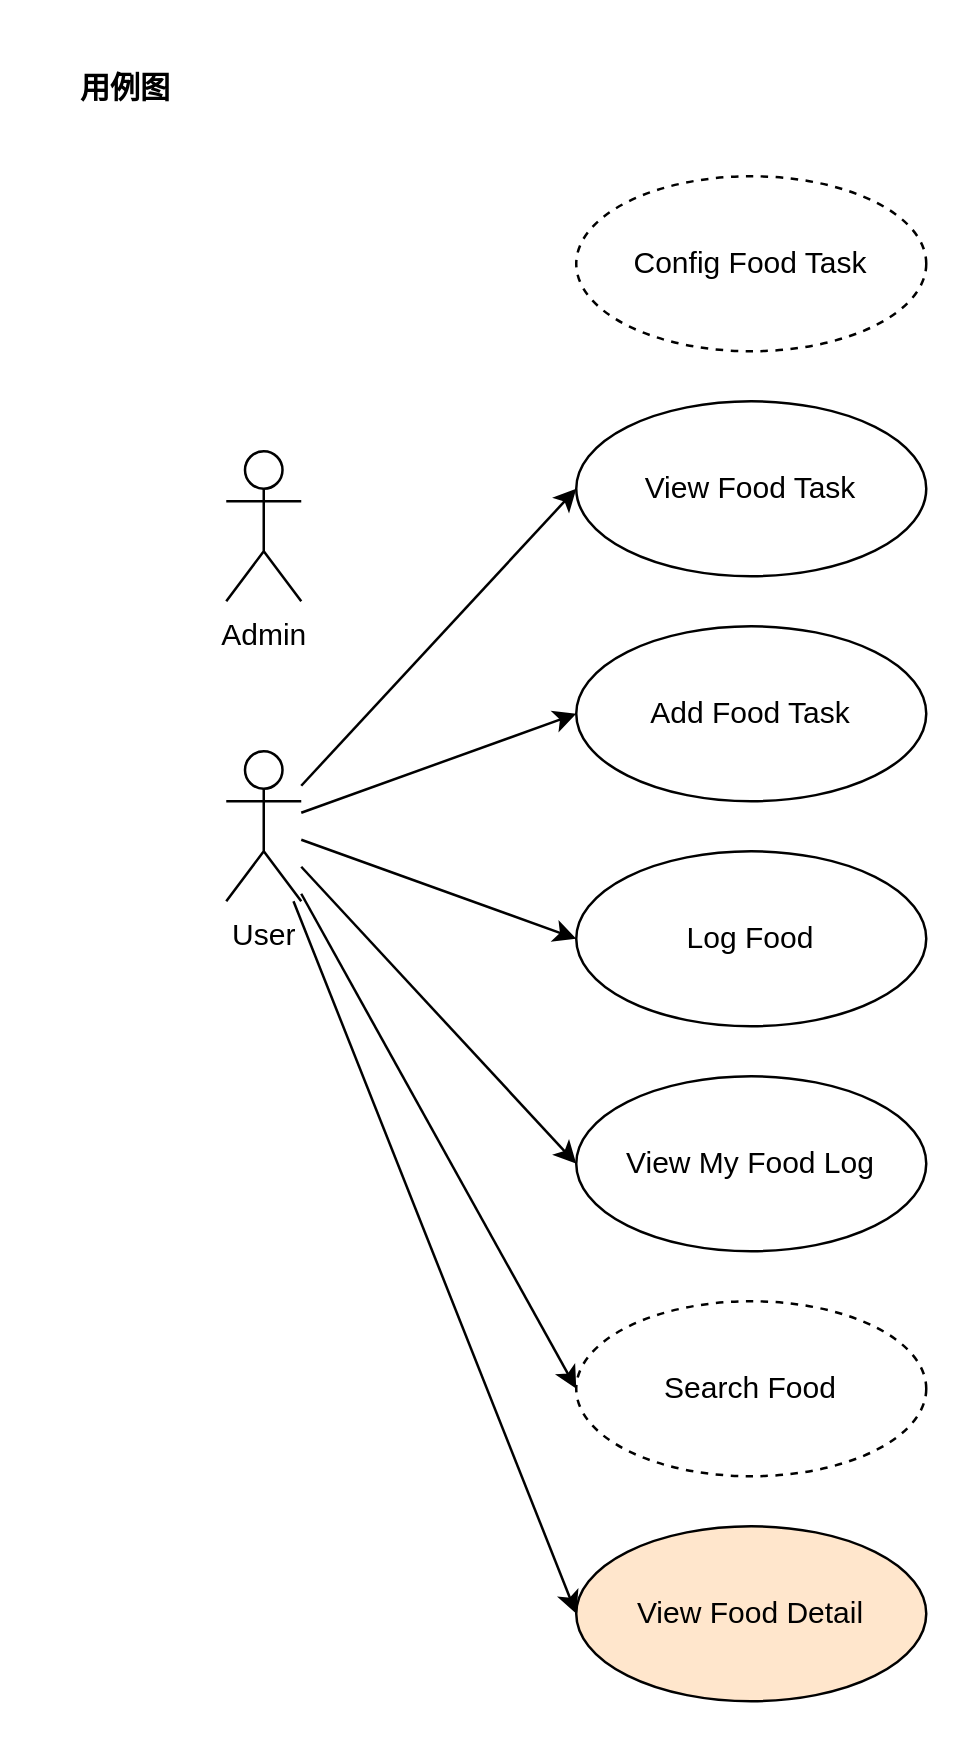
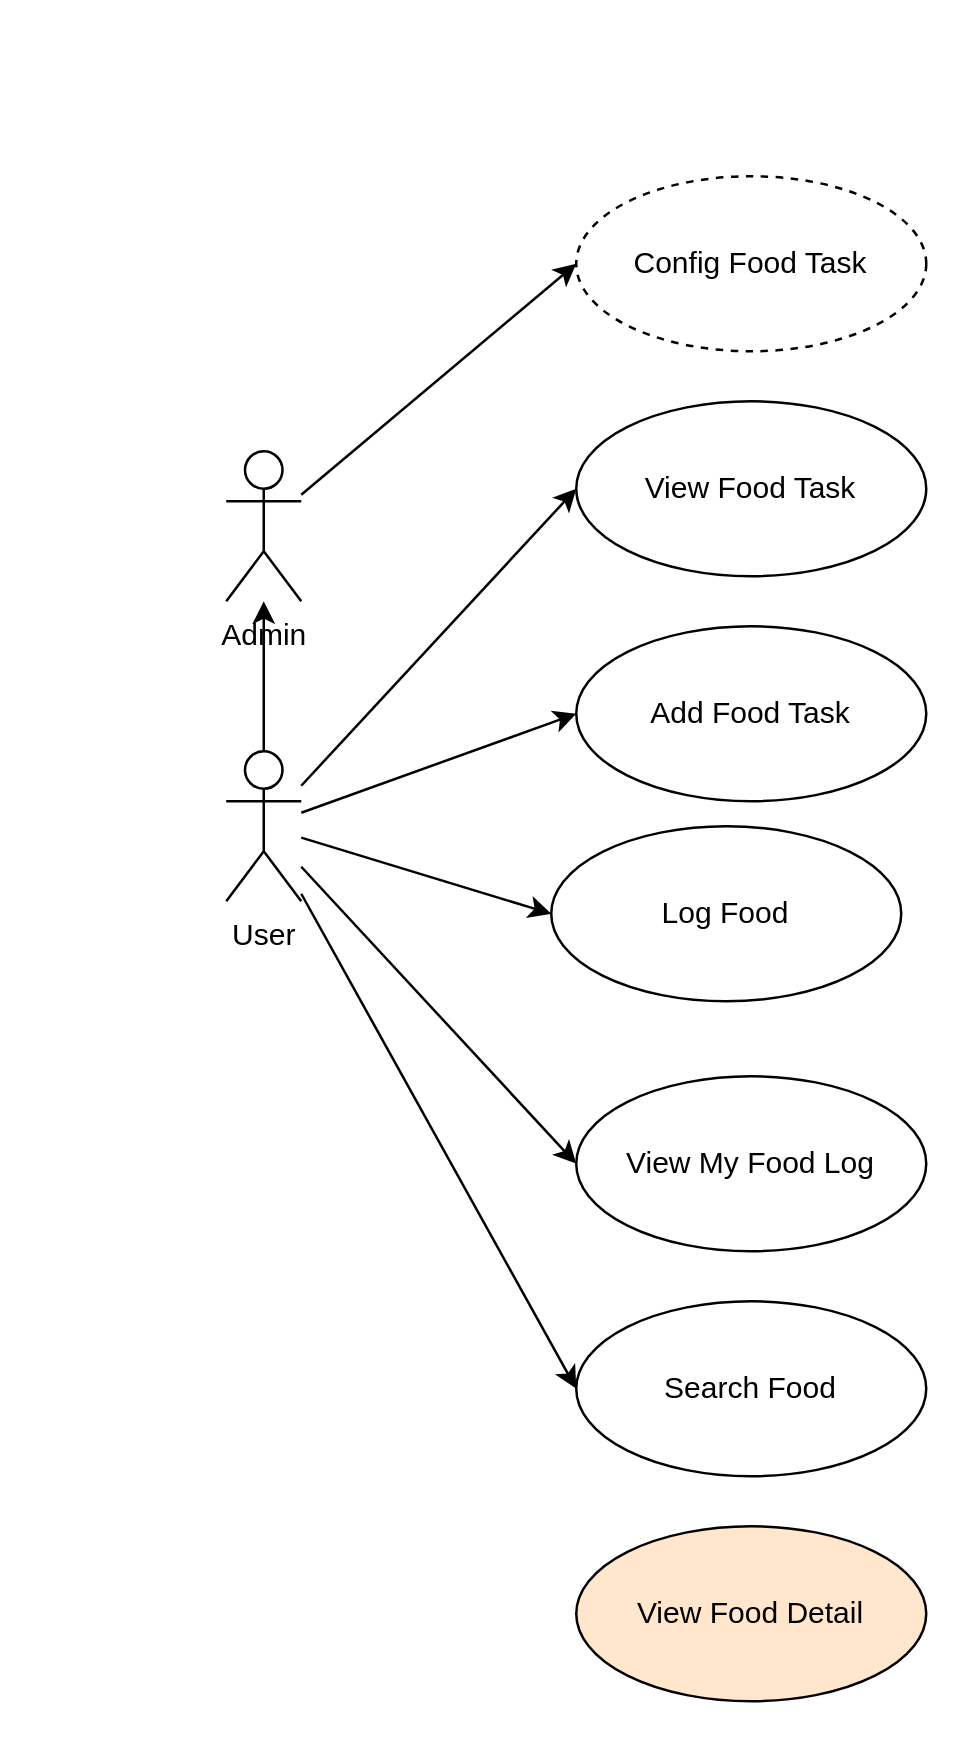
node "用例图": removed
edge "Admin" -> "Config Food Task": added
node "Log Food": moved (751, 939) -> (726, 914)
edge "User" -> "View Food Detail": now "User" -> "Admin"
node "Search Food": style dashed -> solid
